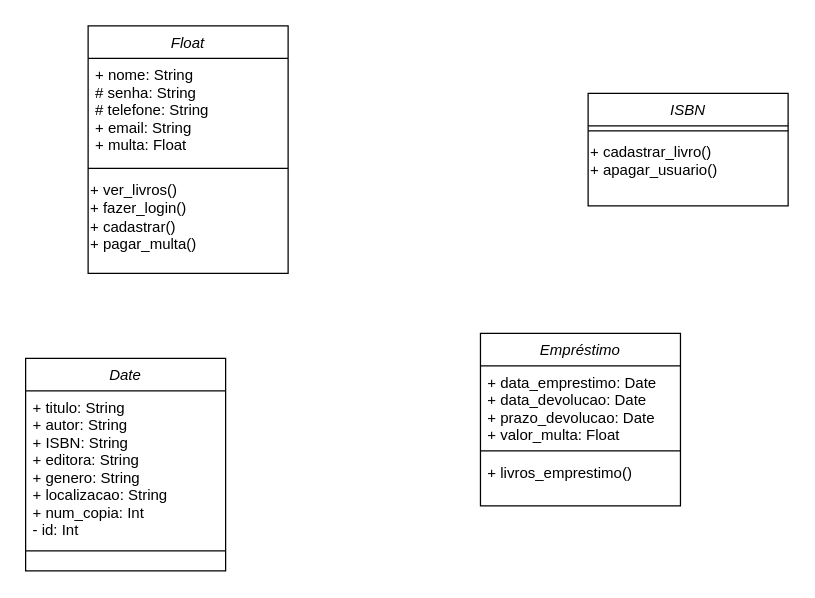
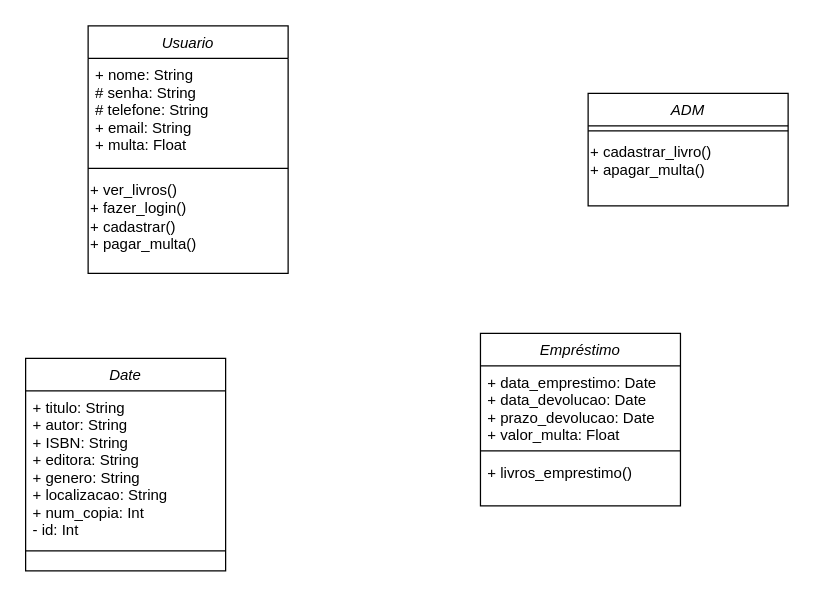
node "Float": label "Float" -> "Usuario"
node "ISBN": label "ISBN" -> "ADM"
node "+ cadastrar_livro() + apagar_usuario()": label "+ cadastrar_livro() + apagar_usuario()" -> "+ cadastrar_livro() + apagar_multa()"
